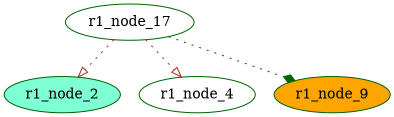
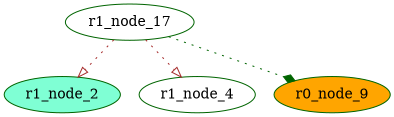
node "r1_node_9": label "r1_node_9" -> "r0_node_9"
